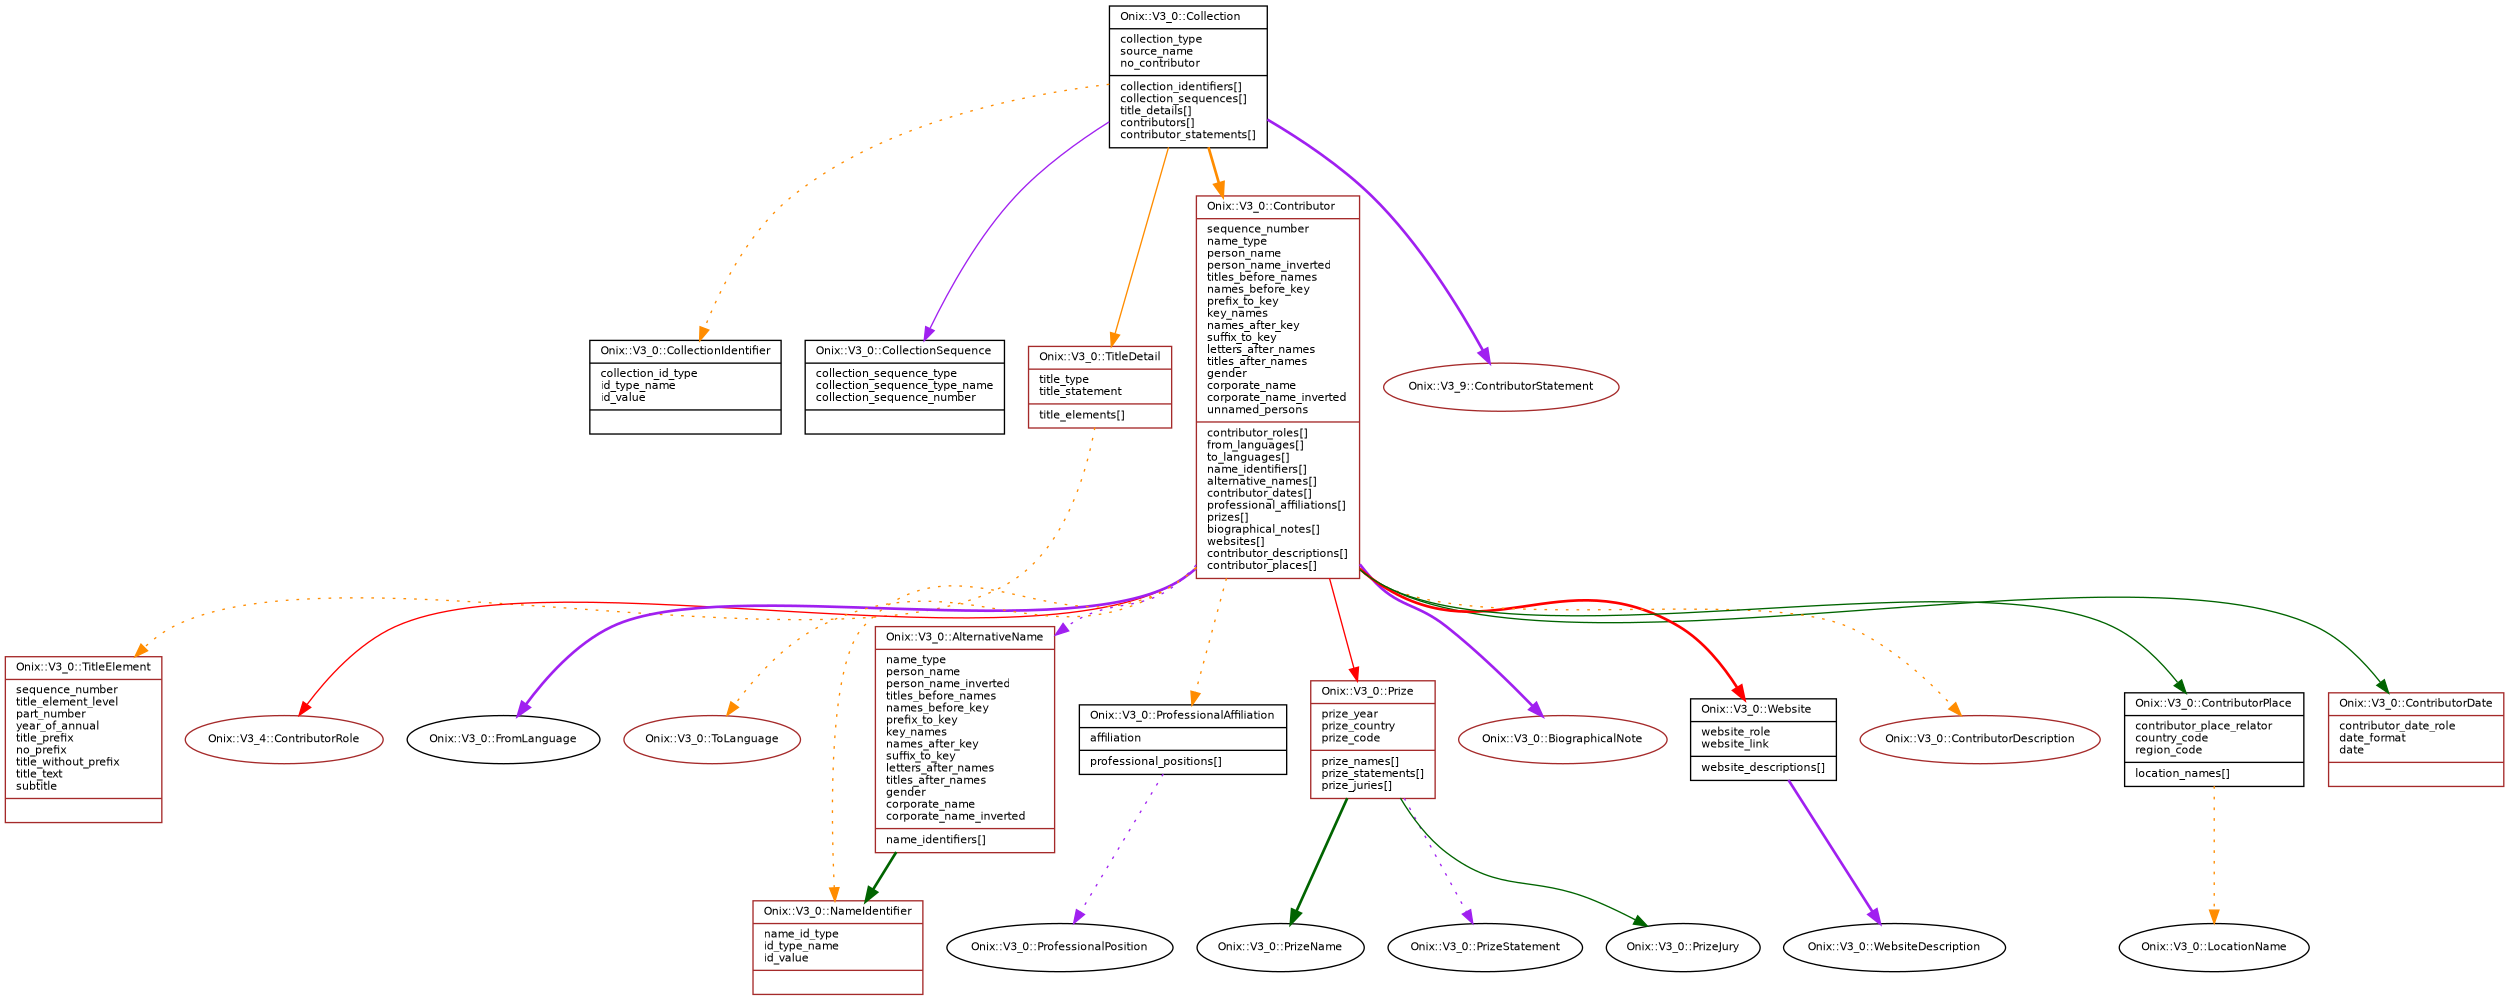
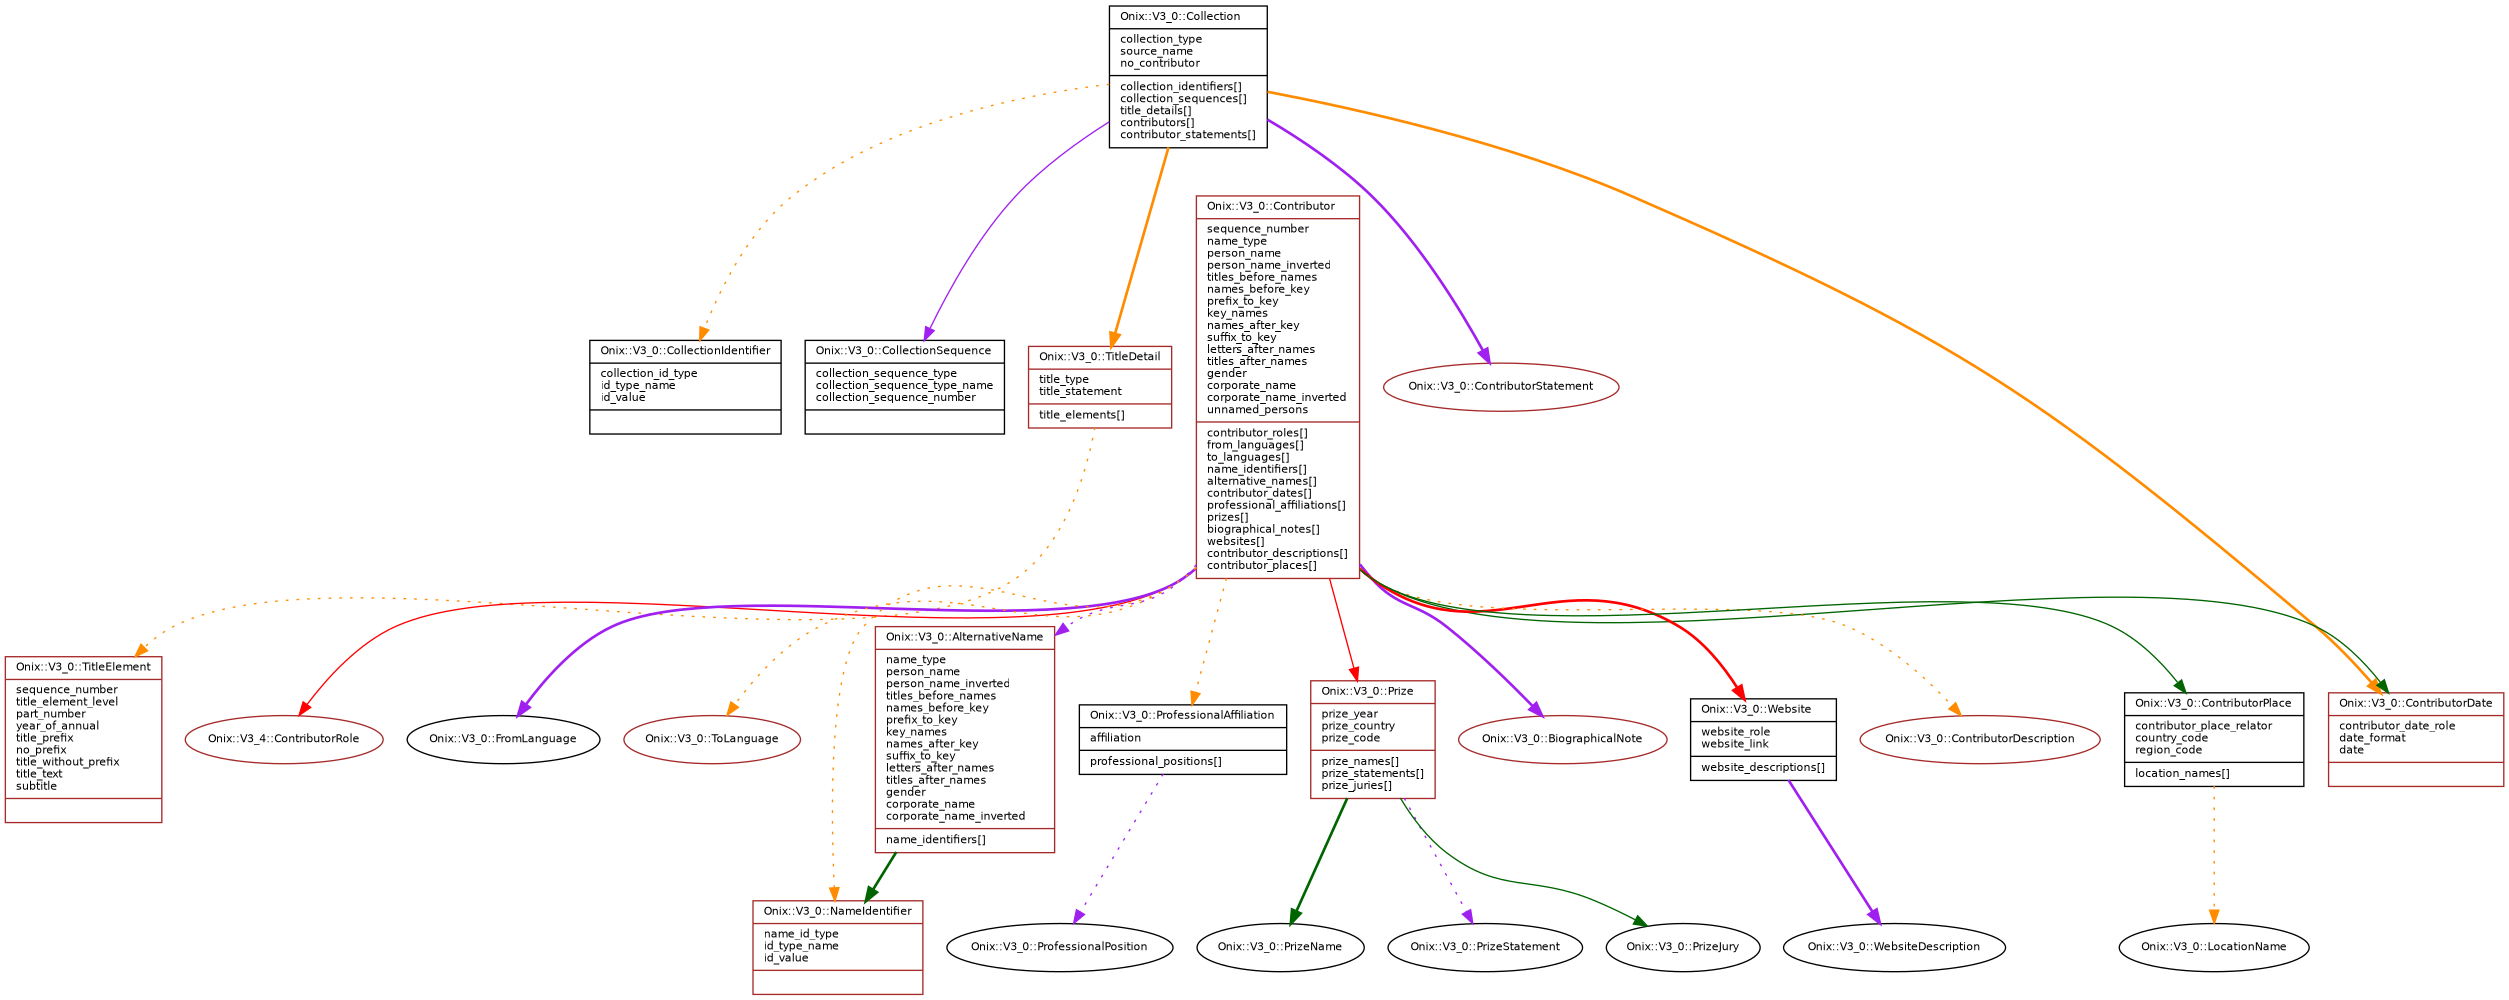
edge "Onix::V3_0::Collection" -> "Onix::V3_0::Contributor": now "Onix::V3_0::Collection" -> "Onix::V3_0::ContributorDate"
edge "Onix::V3_0::Collection" -> "Onix::V3_0::TitleDetail": style solid -> bold
node "Onix::V3_9::ContributorStatement": label "Onix::V3_9::ContributorStatement" -> "Onix::V3_0::ContributorStatement"
